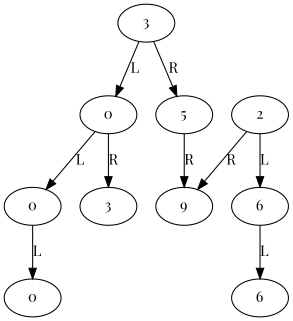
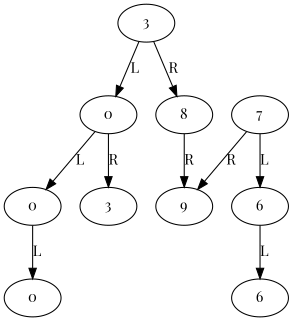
node "5": label "5" -> "8"
node "2": label "2" -> "7"
